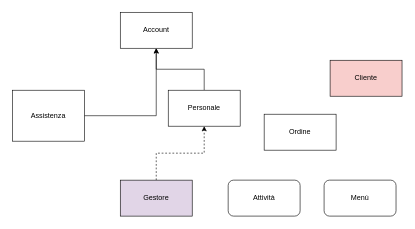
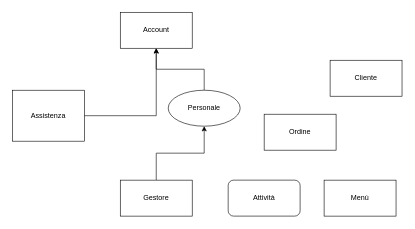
node "Cliente": fillcolor #f8cecc -> #ffffff
node "Personale": shape rectangle -> ellipse
edge "Gestore" -> "Personale": style dashed -> solid
node "Gestore": fillcolor #e1d5e7 -> #ffffff
node "Menù": shape rounded rectangle -> rectangle
